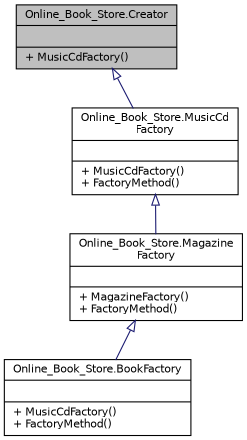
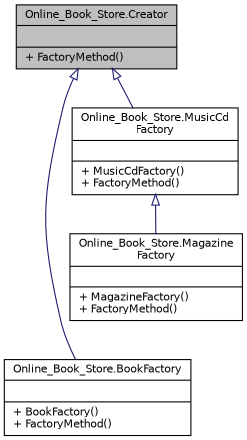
node "Online_Book_Store.Creator": text "+ MusicCdFactory()" -> "+ FactoryMethod()"
edge "Online_Book_Store.BookFactory" -> "Online_Book_Store.Magazine": now "Online_Book_Store.BookFactory" -> "Online_Book_Store.Creator"
node "Online_Book_Store.BookFactory": text "+ MusicCdFactory()" -> "+ BookFactory()"
